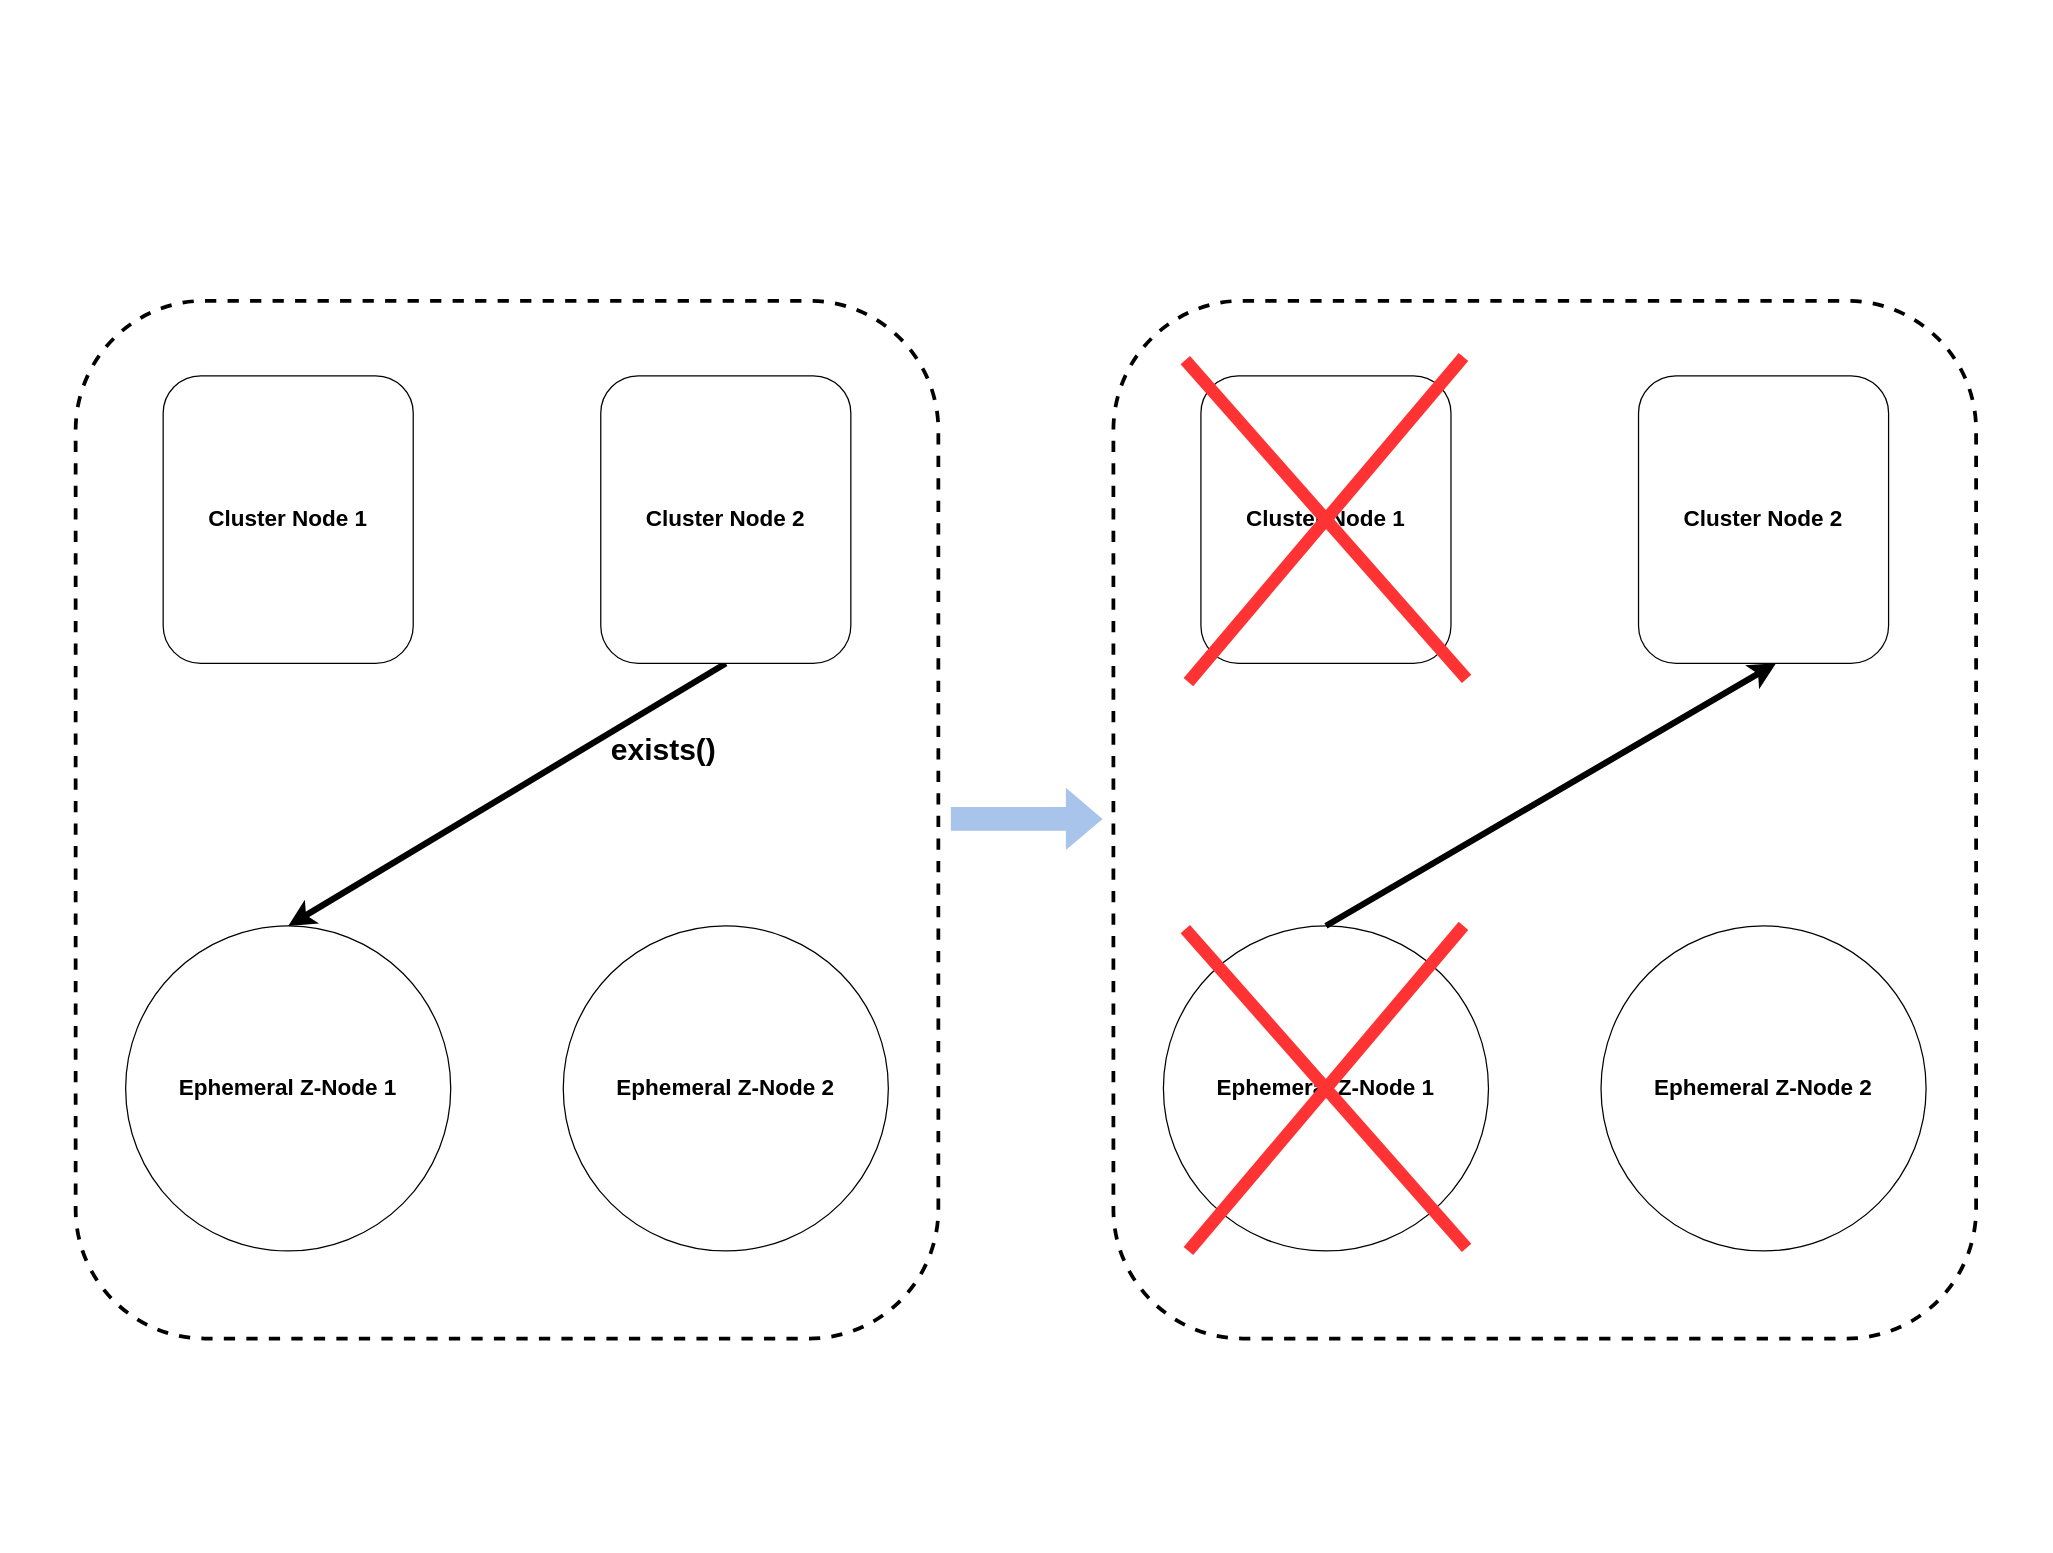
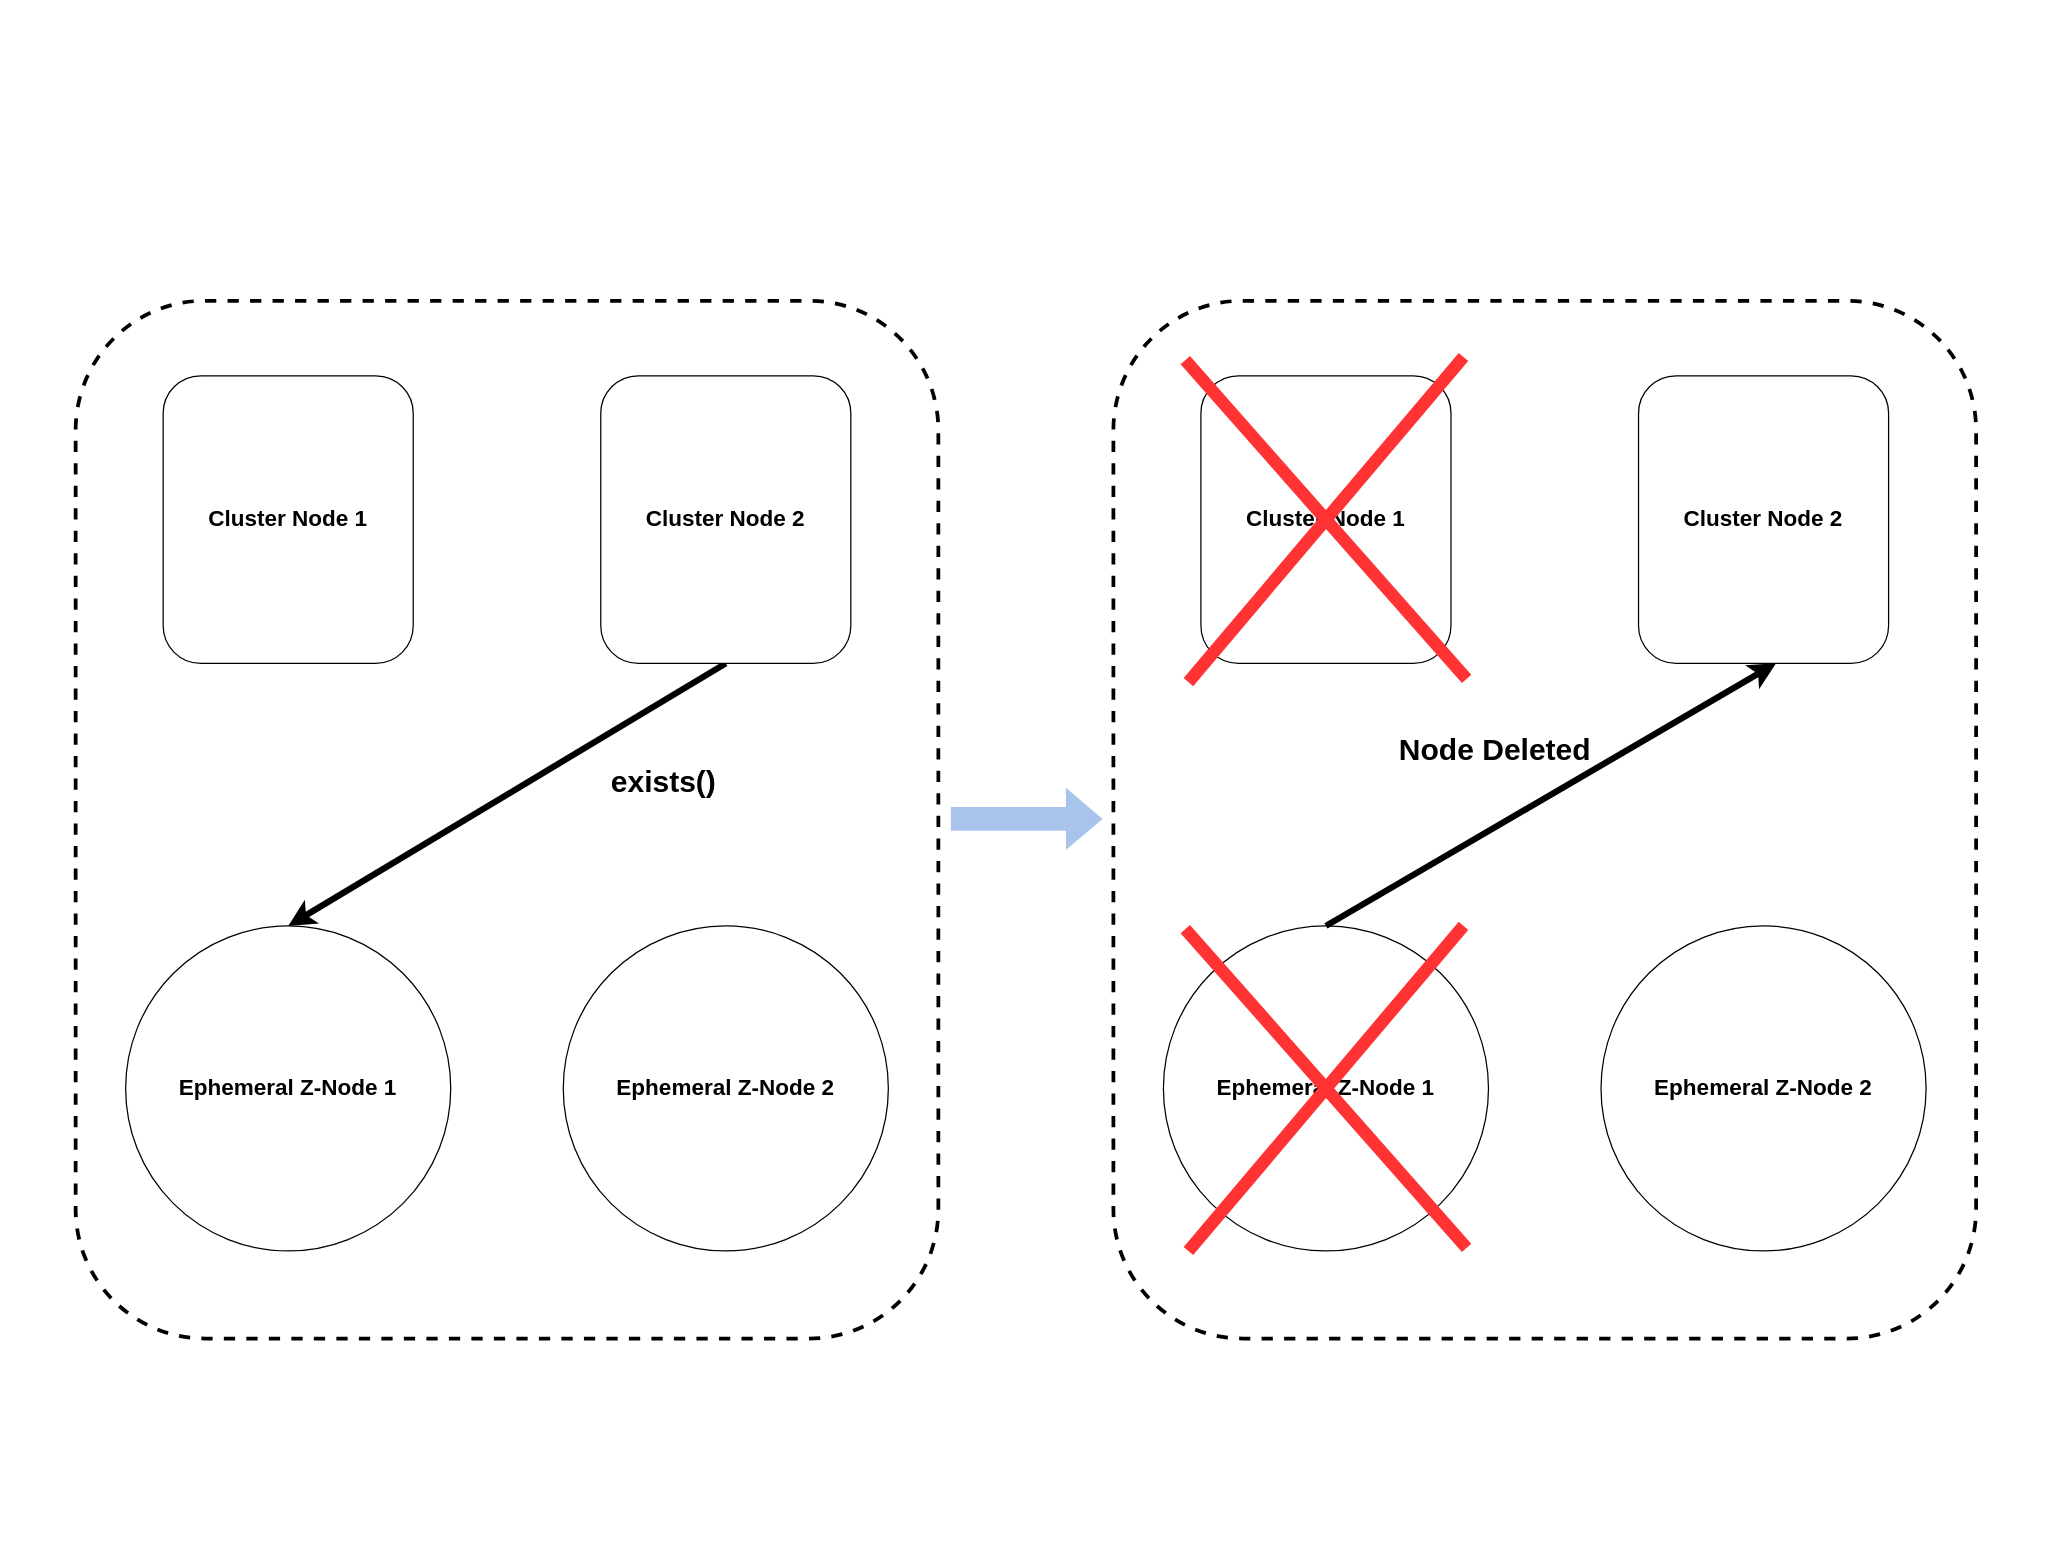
node "exists()": moved (663, 751) -> (663, 782)
node "Node Deleted": added
